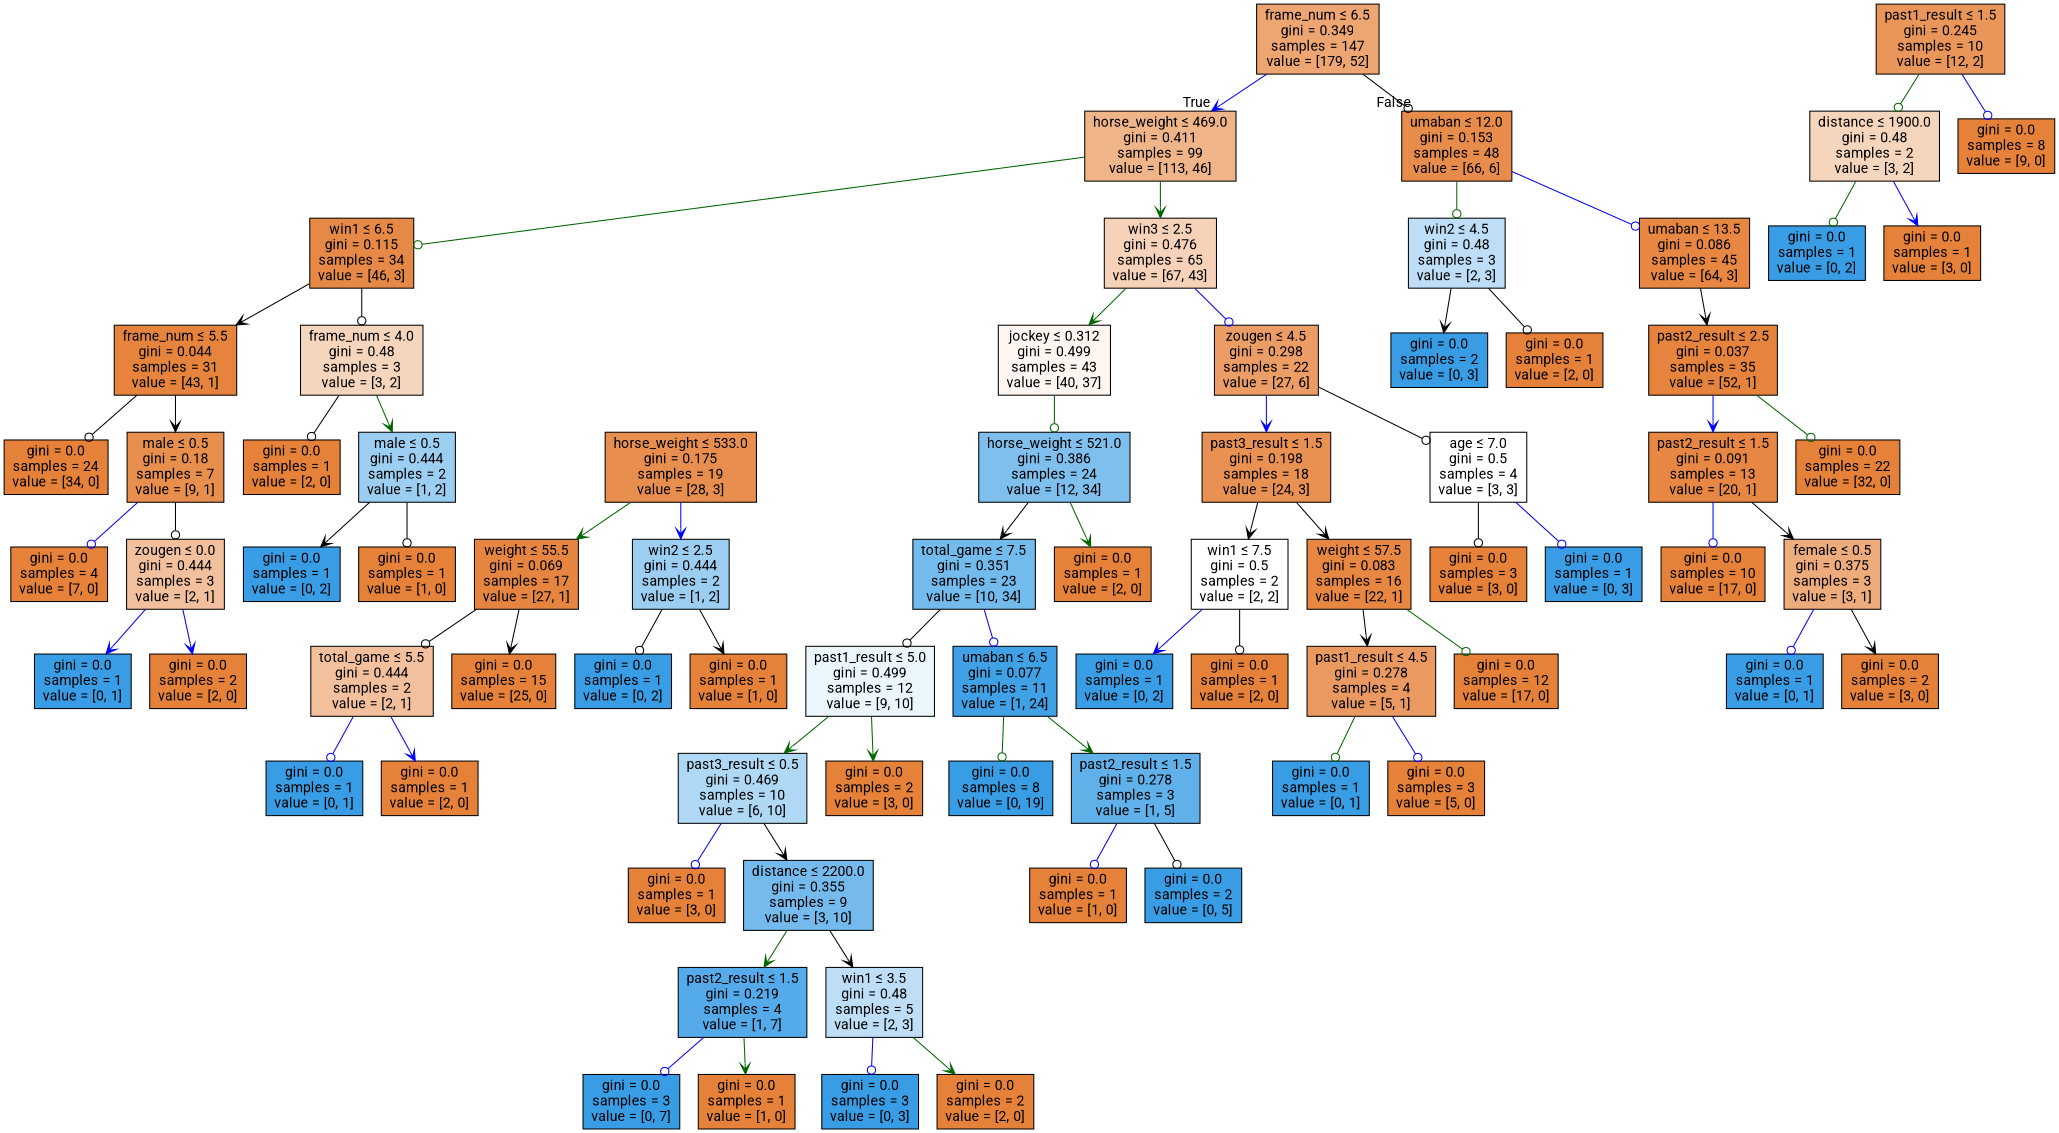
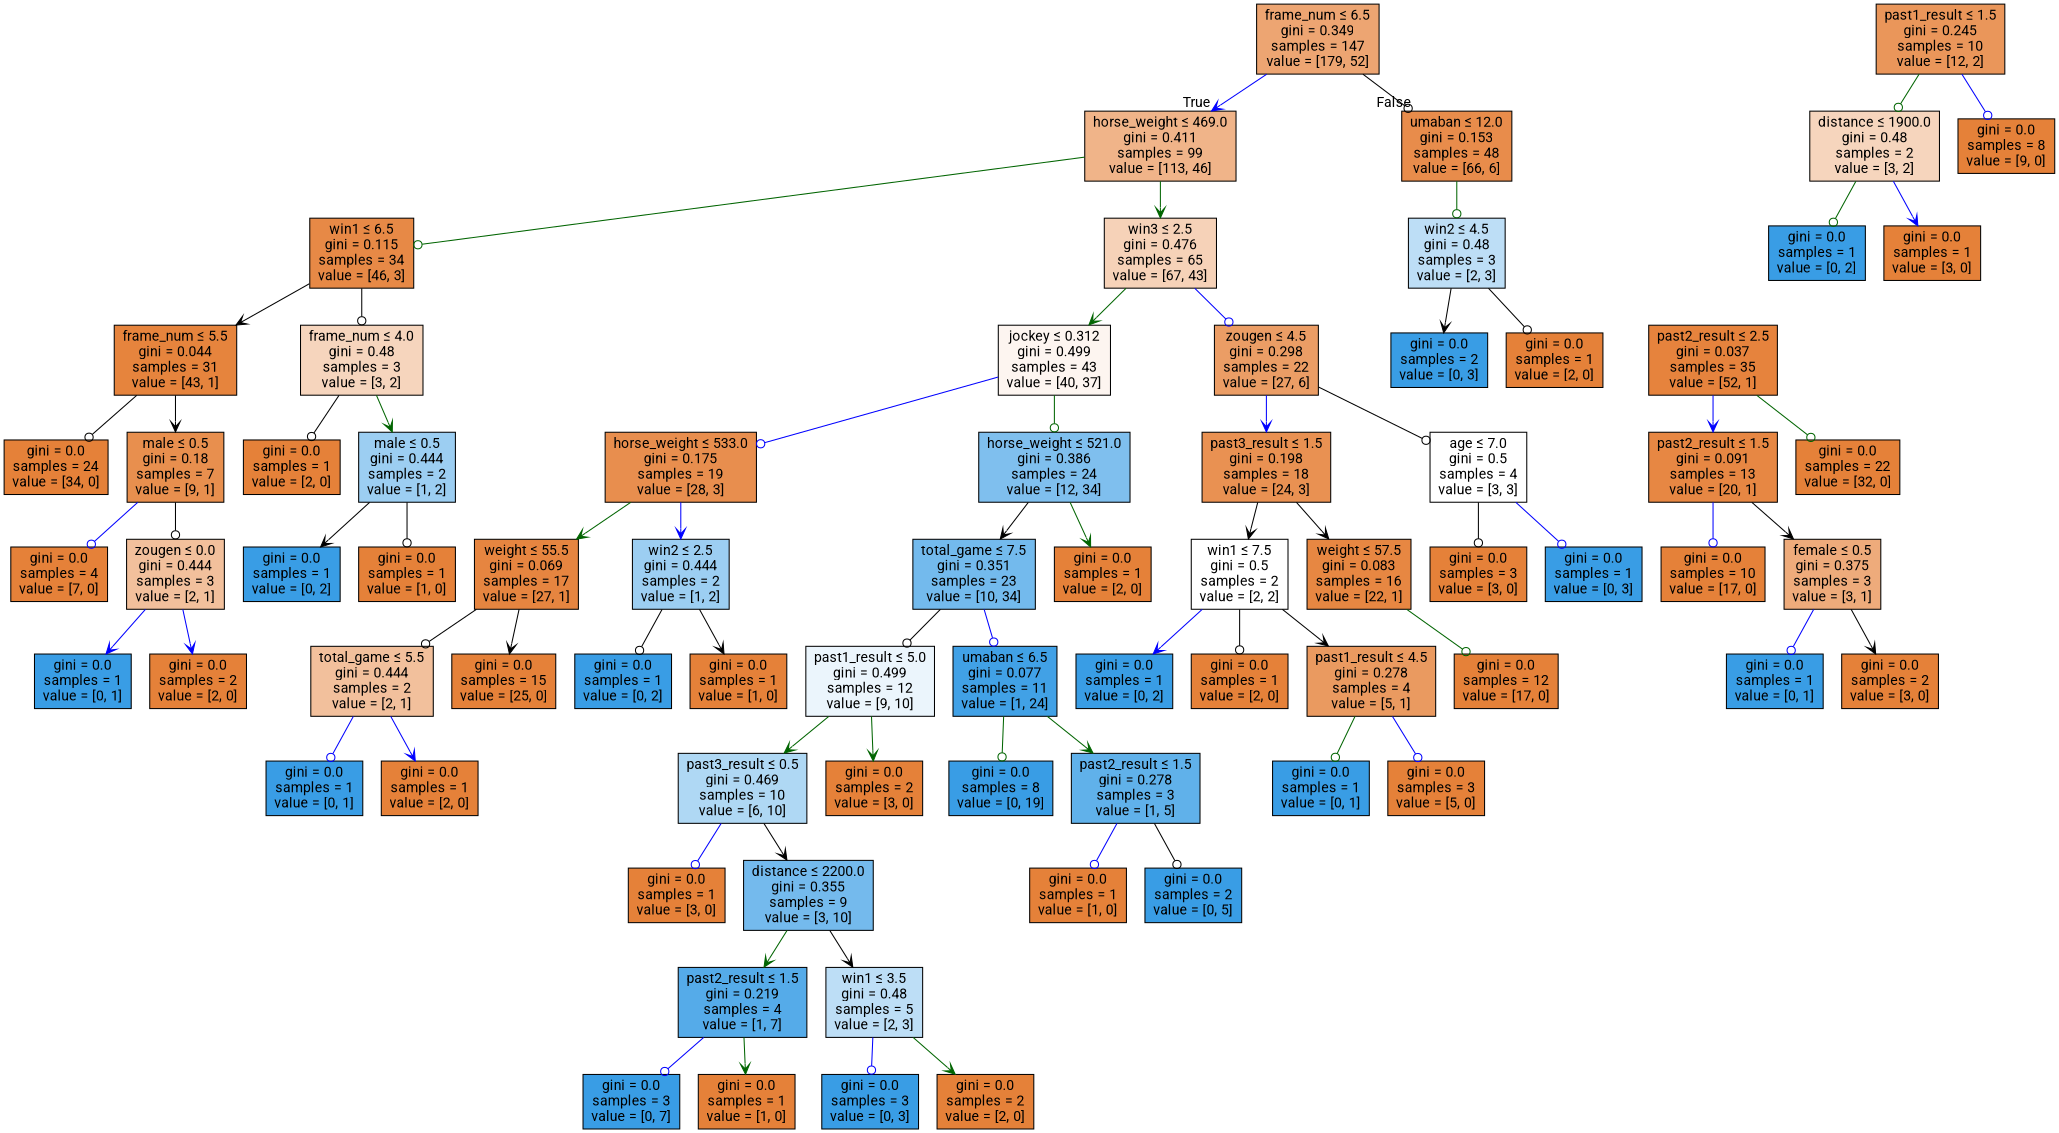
node "umaban ≤ 13.5": removed
edge "jockey ≤ 0.312" -> "horse_weight ≤ 533.0": added
edge "weight ≤ 57.5" -> "past1_result ≤ 4.5": now "win1 ≤ 7.5" -> "past1_result ≤ 4.5"
